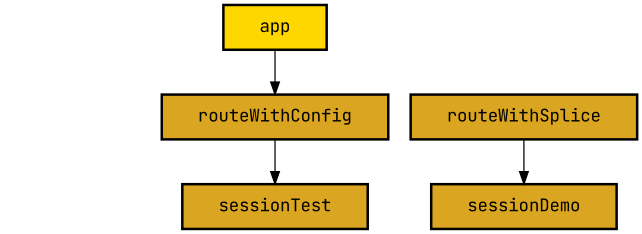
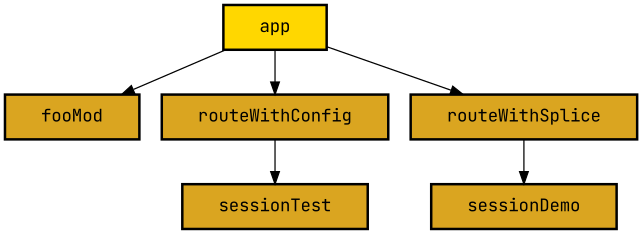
edge "app" -> "routeWithSplice": added
node "fooMod": added
